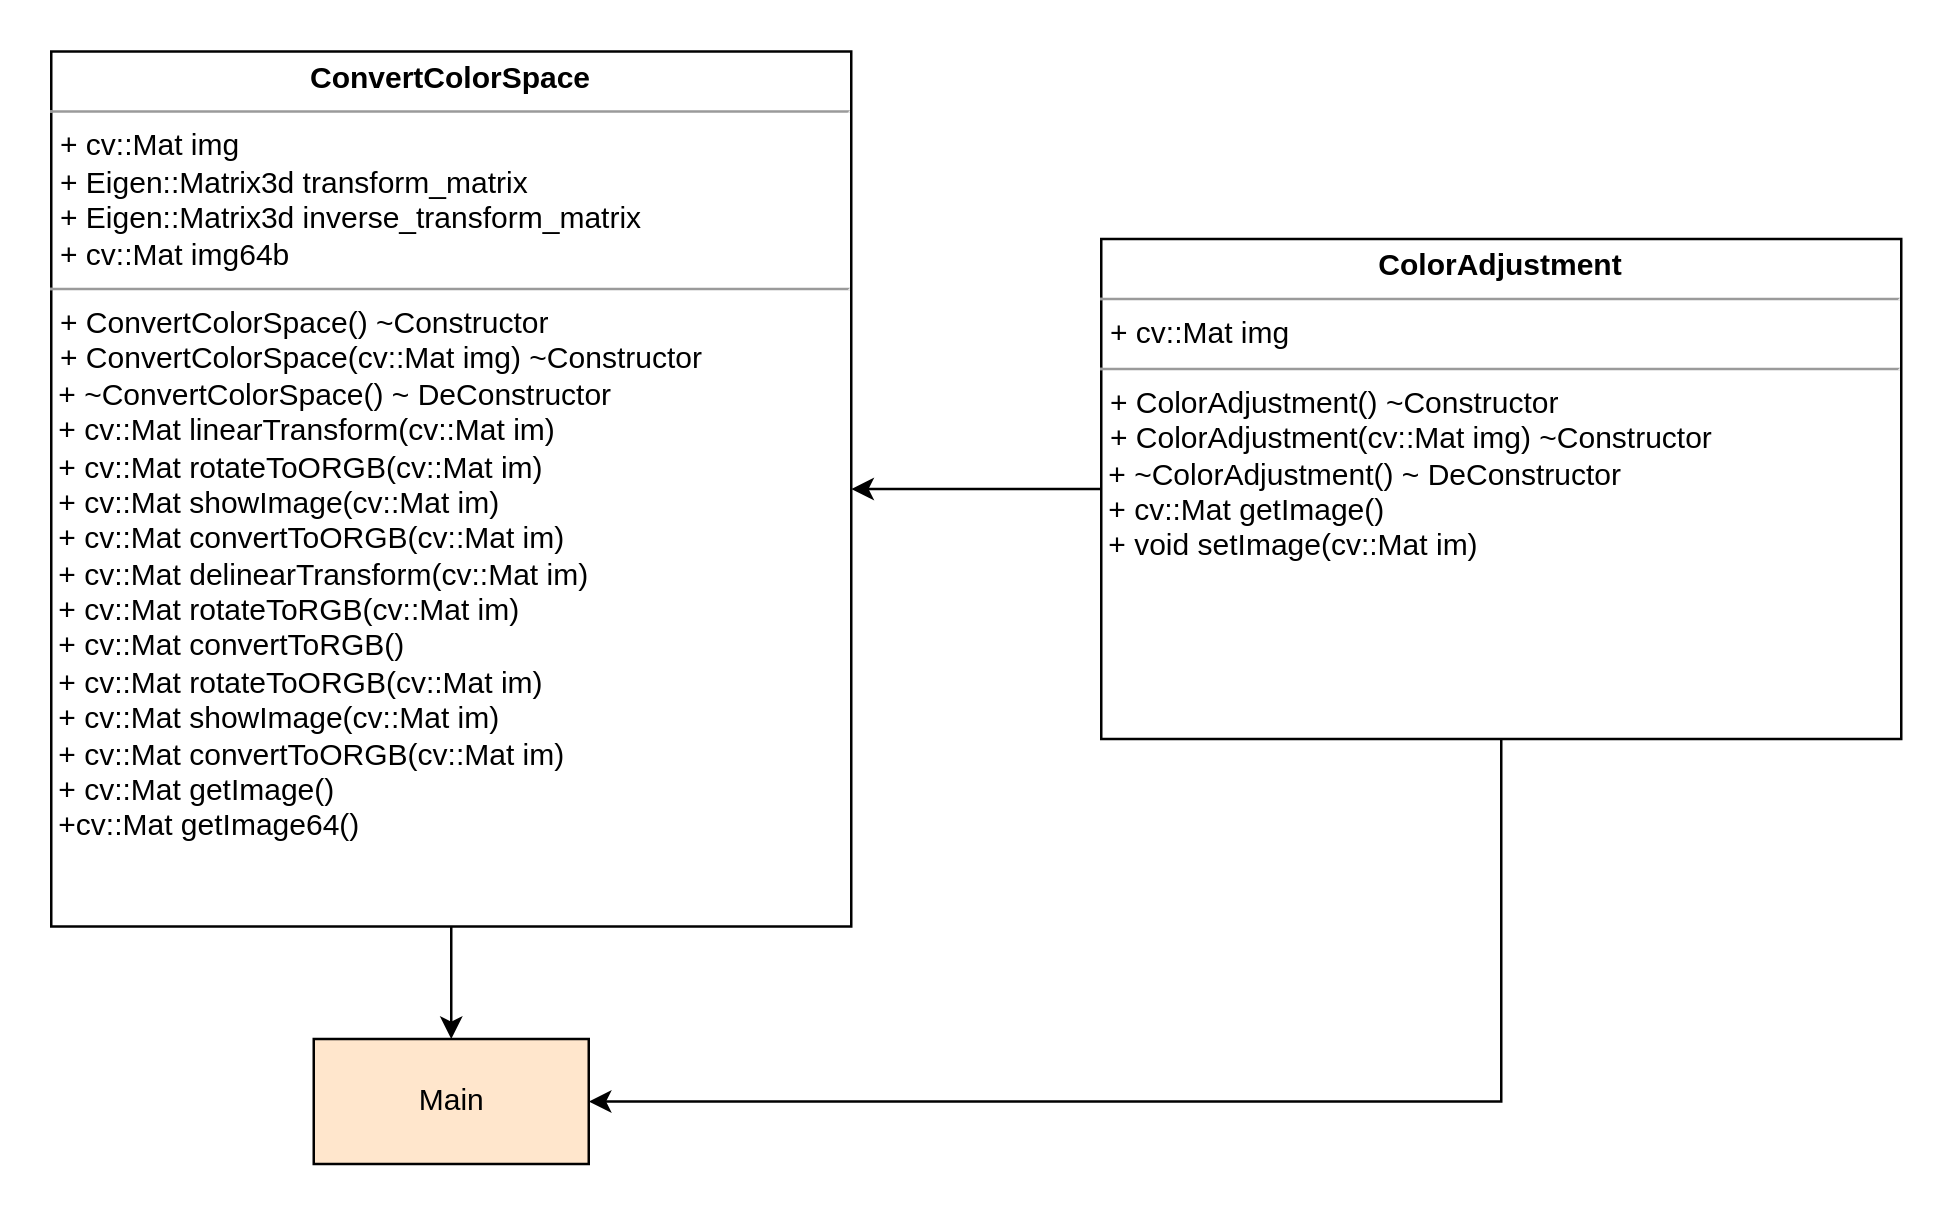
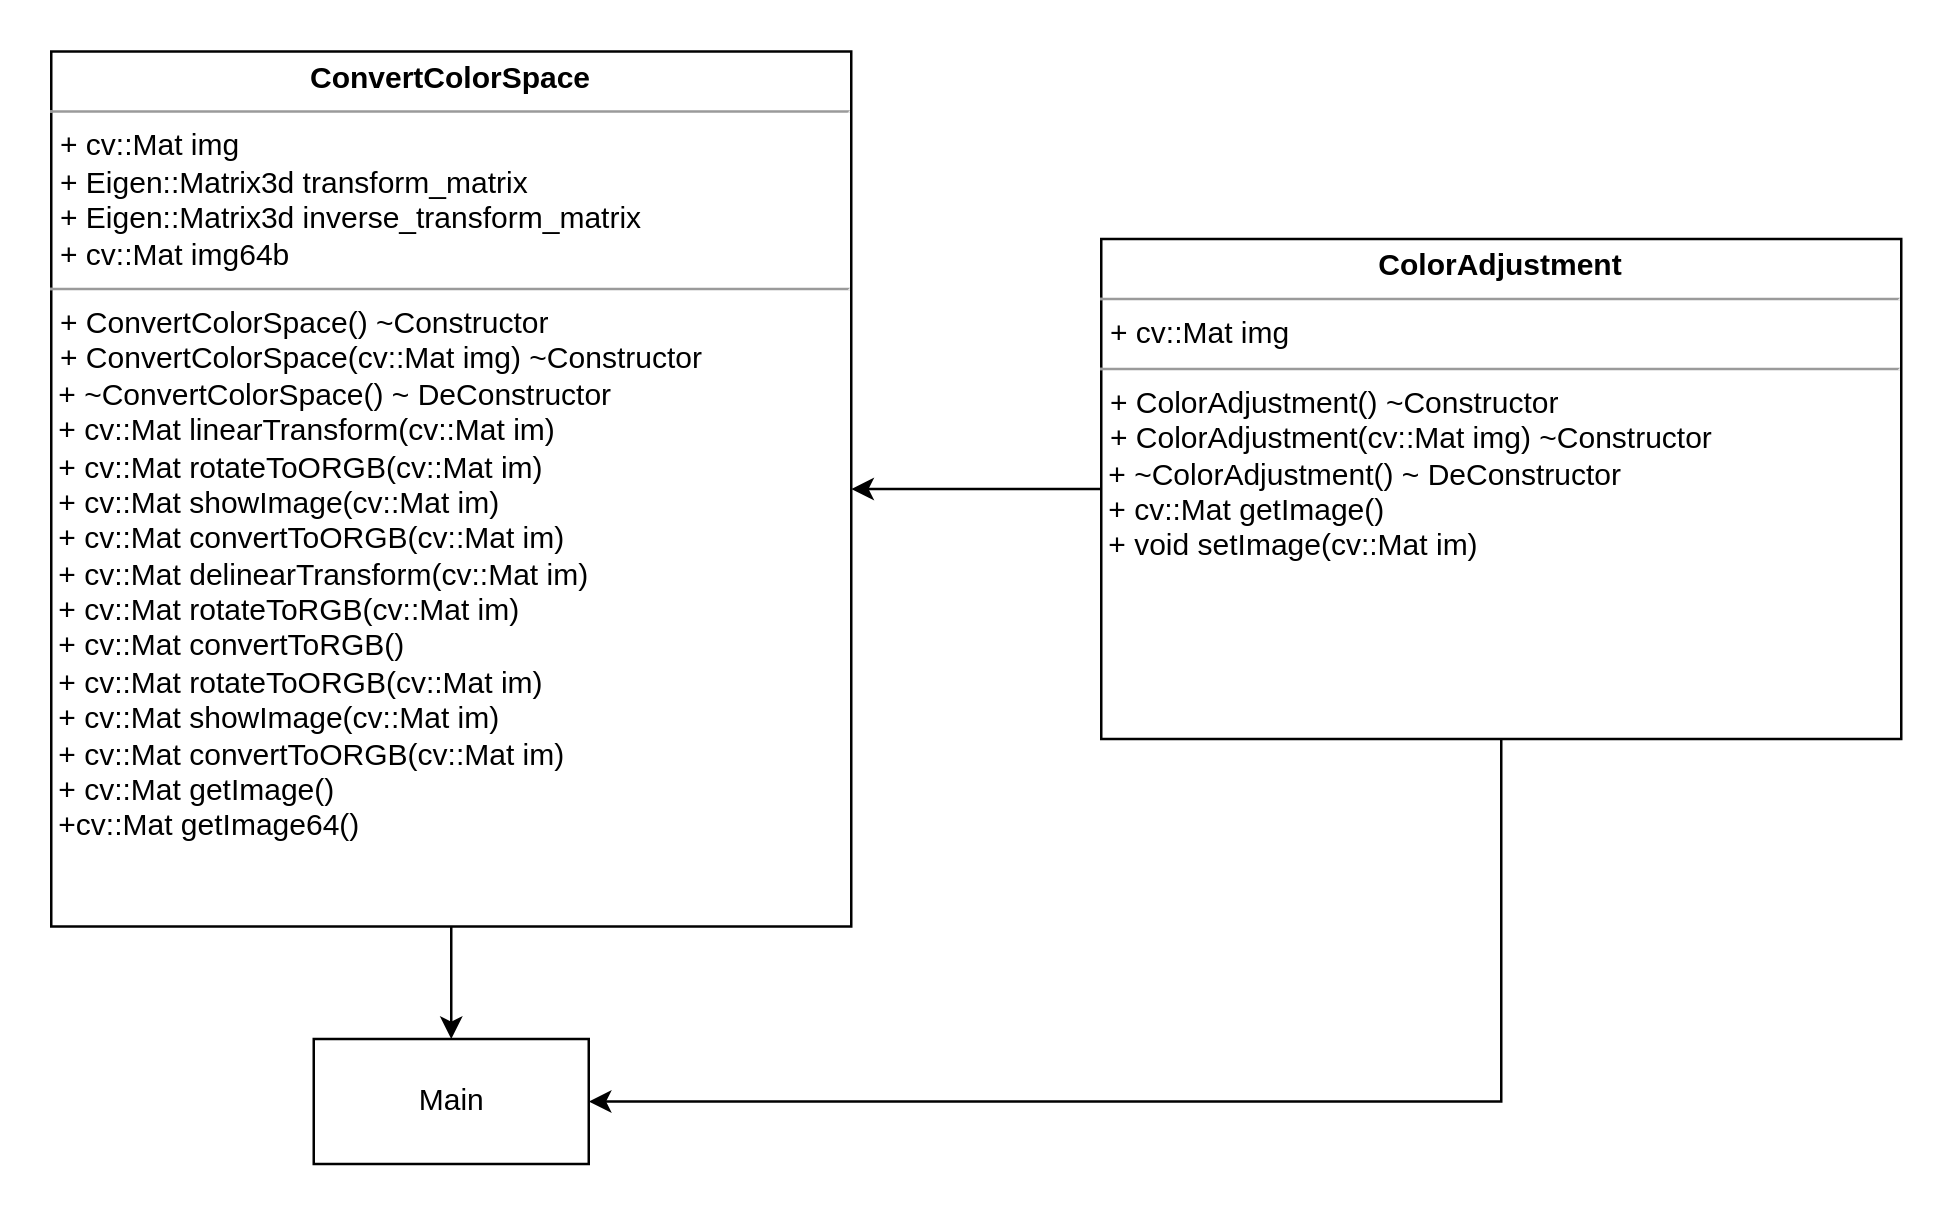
node "Main": fillcolor #ffe6cc -> #ffffff
